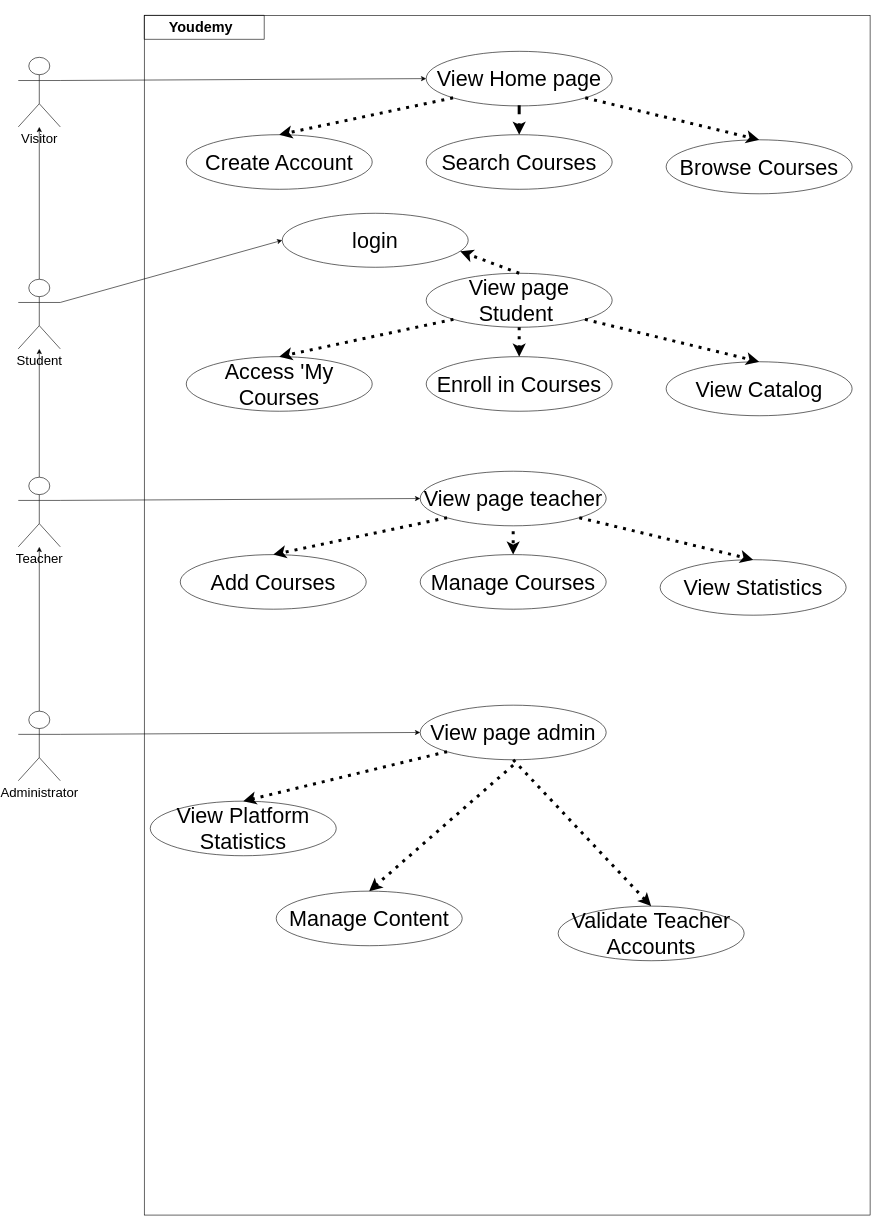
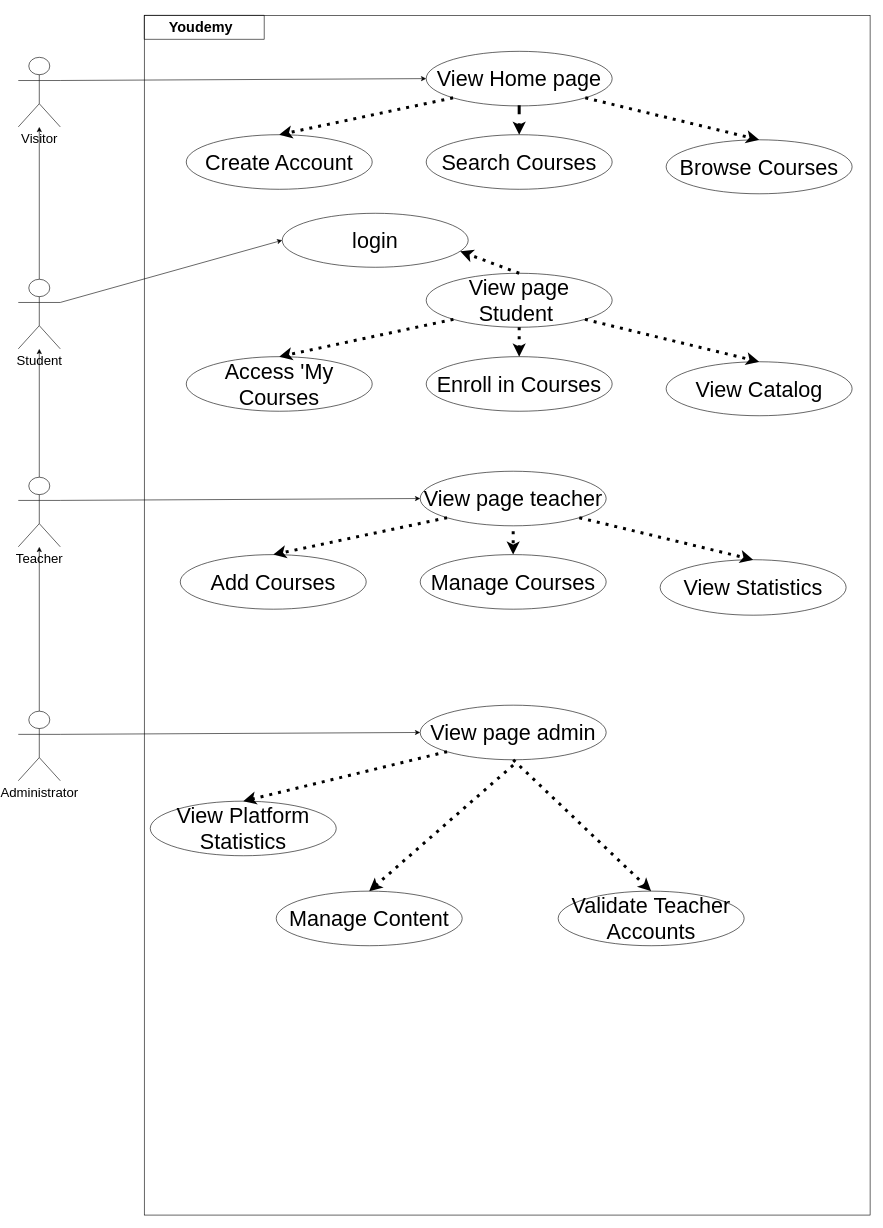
node "Validate Teacher Accounts": moved (651, 934) -> (651, 919)
